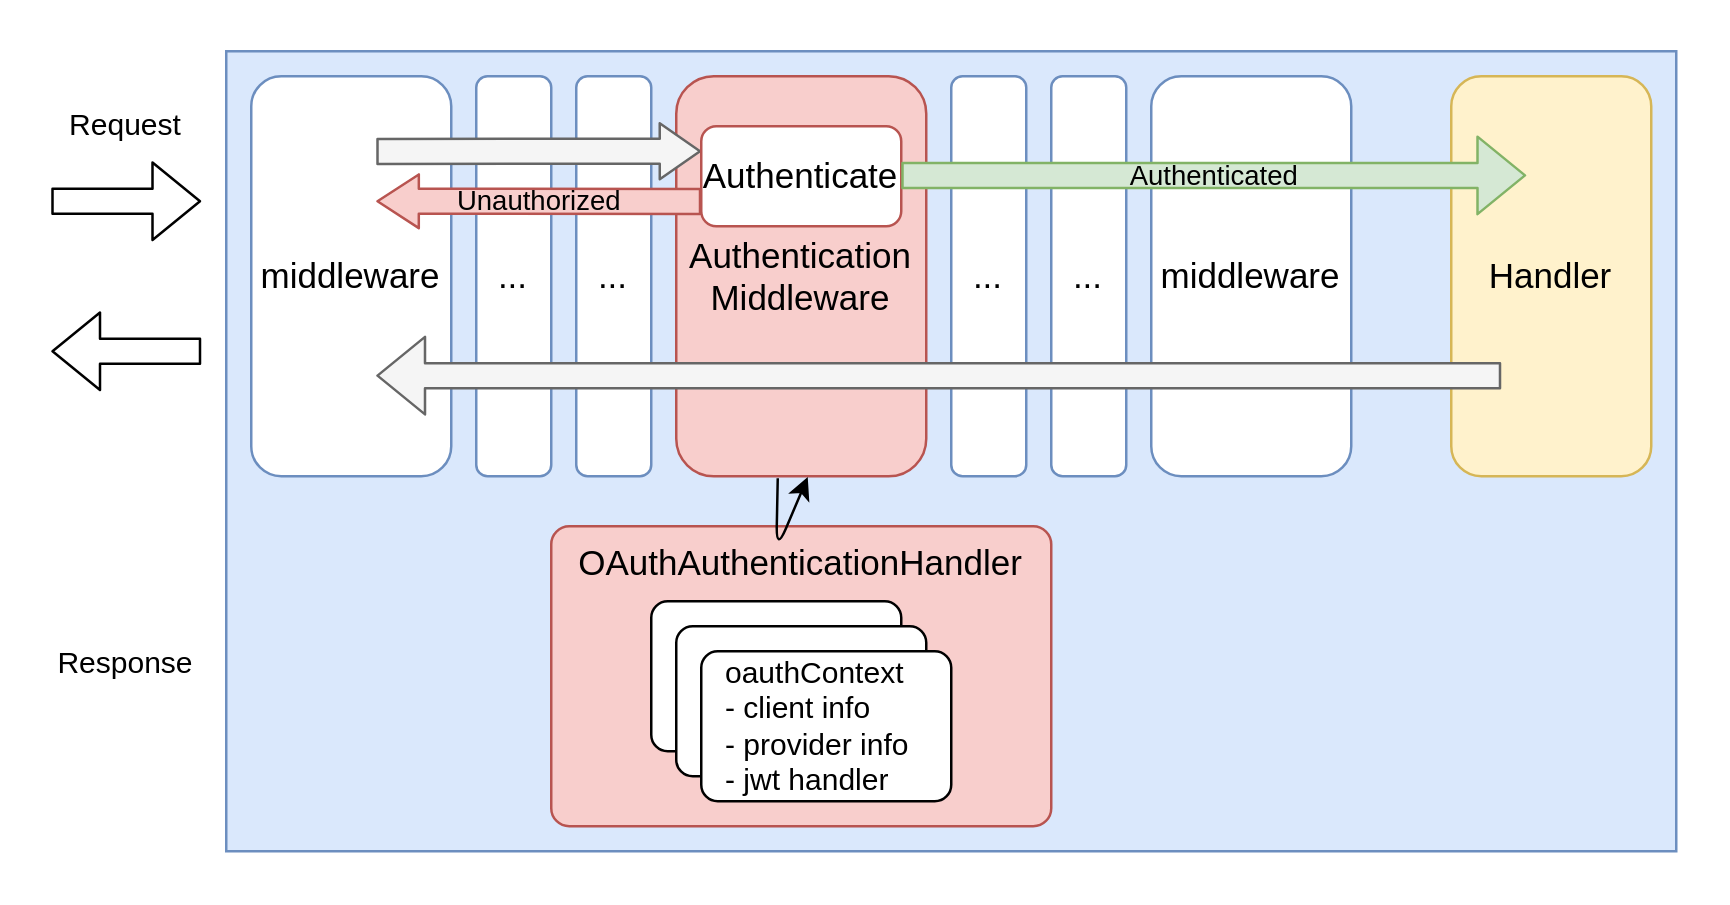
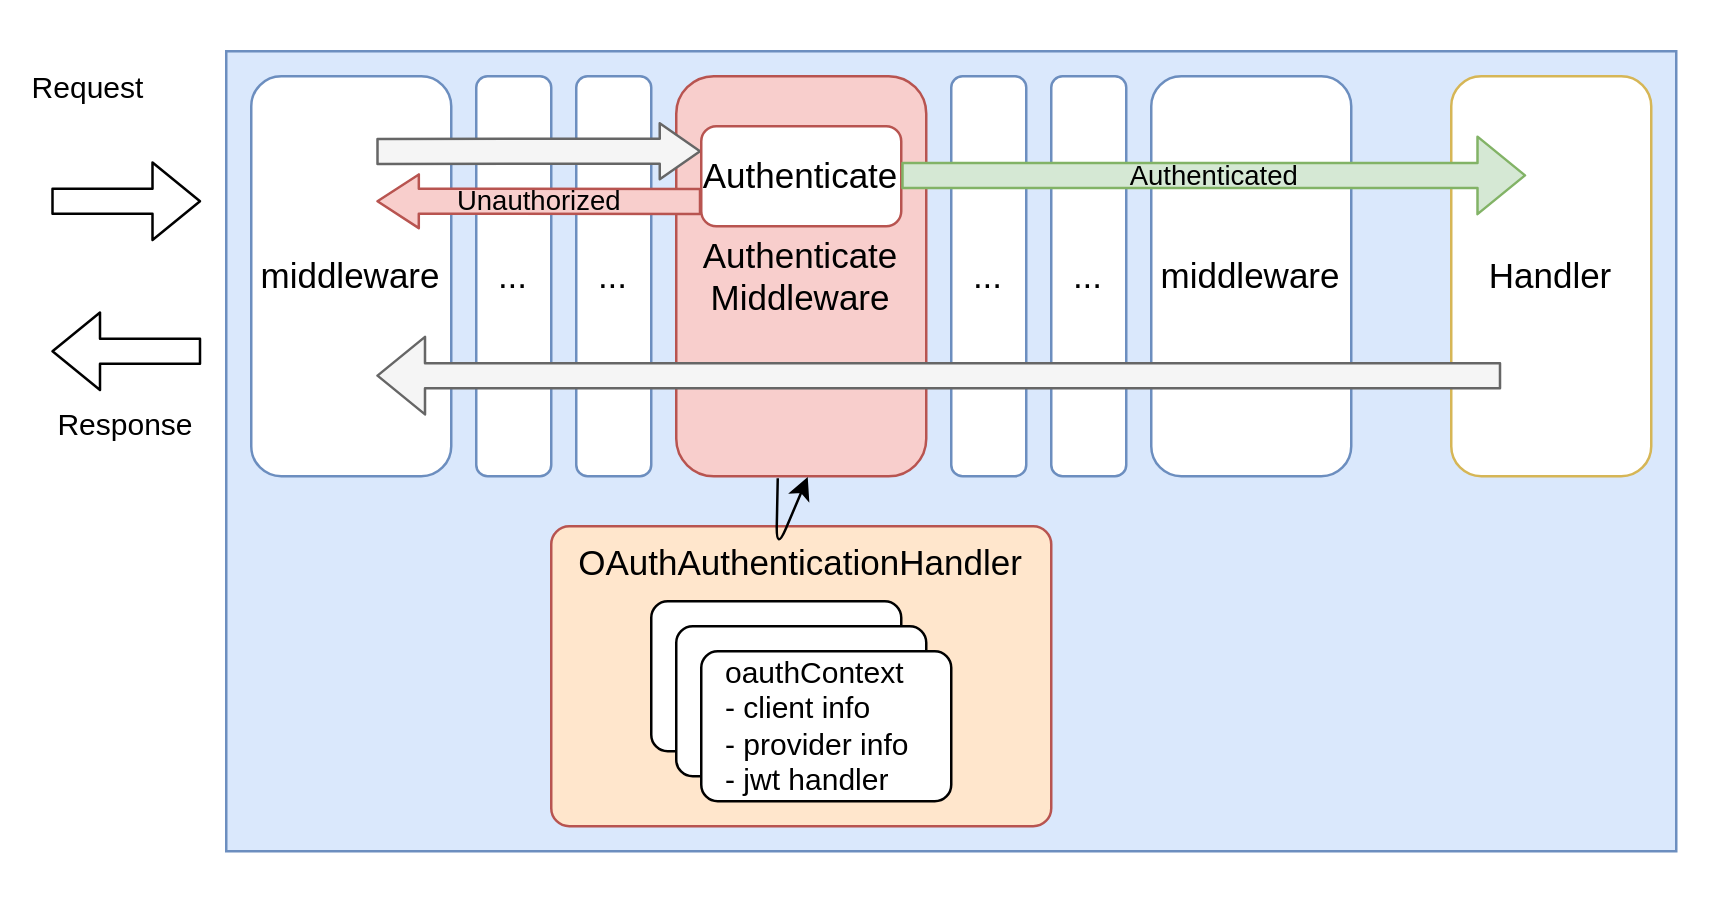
node "Request": moved (126, 126) -> (89, 89)
node "Authentication Middleware": label "Authentication Middleware" -> "Authenticate Middleware"
node "Handler": fillcolor #fff2cc -> #ffffff
node "OAuthAuthenticationHandler": fillcolor #f8cecc -> #ffe6cc
node "Response": moved (126, 664) -> (126, 426)
